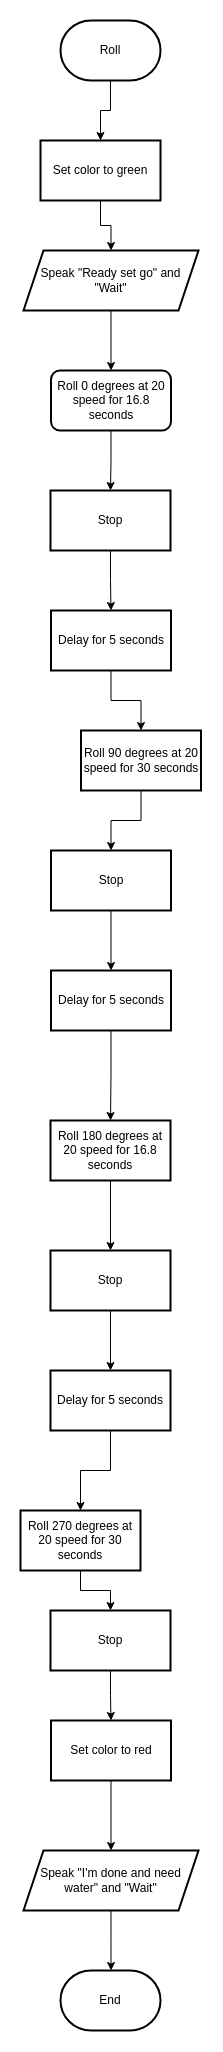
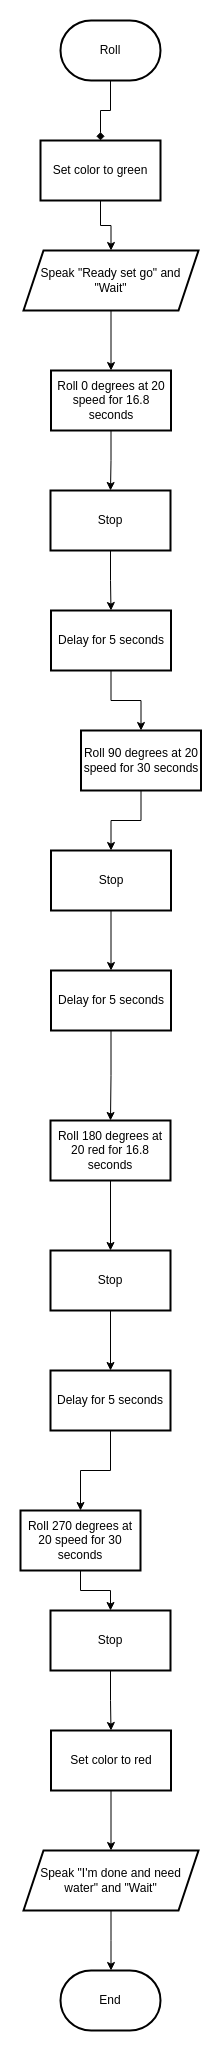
edge "Roll" -> "Set color to green": arrowhead classic -> diamond
node "Roll 0 degrees at 20 speed for 16.8 seconds": shape rounded rectangle -> rectangle
node "Roll 180 degrees at 20 speed for 16.8 seconds": label "Roll 180 degrees at 20 speed for 16.8 seconds" -> "Roll 180 degrees at 20 red for 16.8 seconds"
node "Set color to red": moved (111, 1751) -> (111, 1761)
